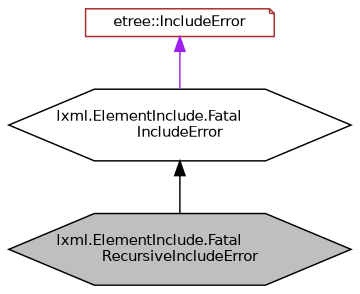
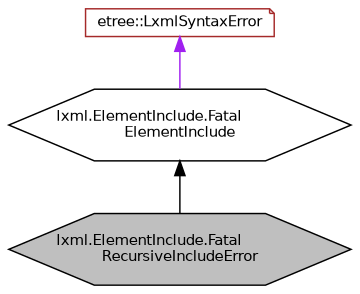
node "etree::IncludeError": label "etree::IncludeError" -> "etree::LxmlSyntaxError"
node "lxml.ElementInclude.Fatal IncludeError": label "lxml.ElementInclude.Fatal IncludeError" -> "lxml.ElementInclude.Fatal ElementInclude"
